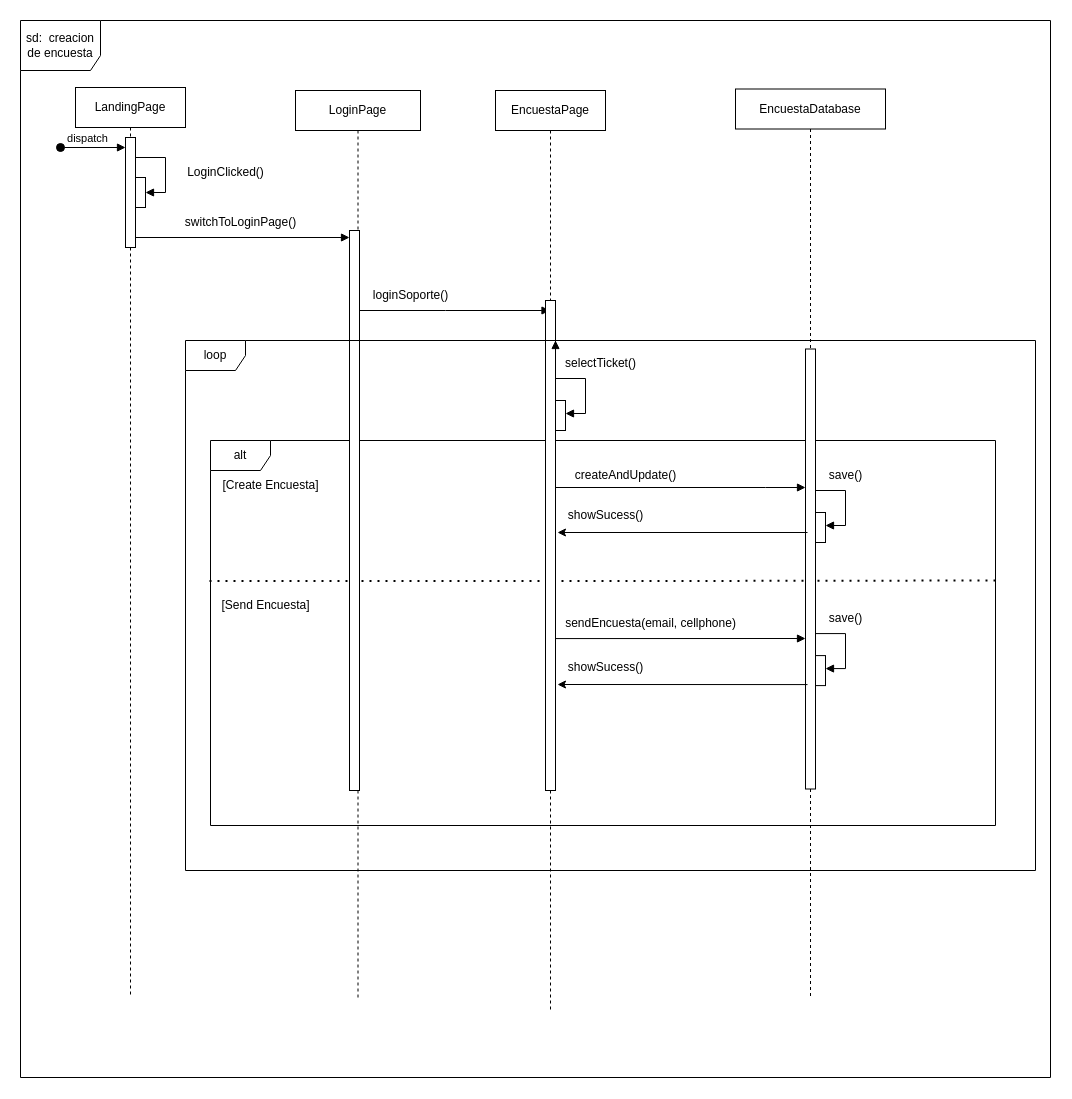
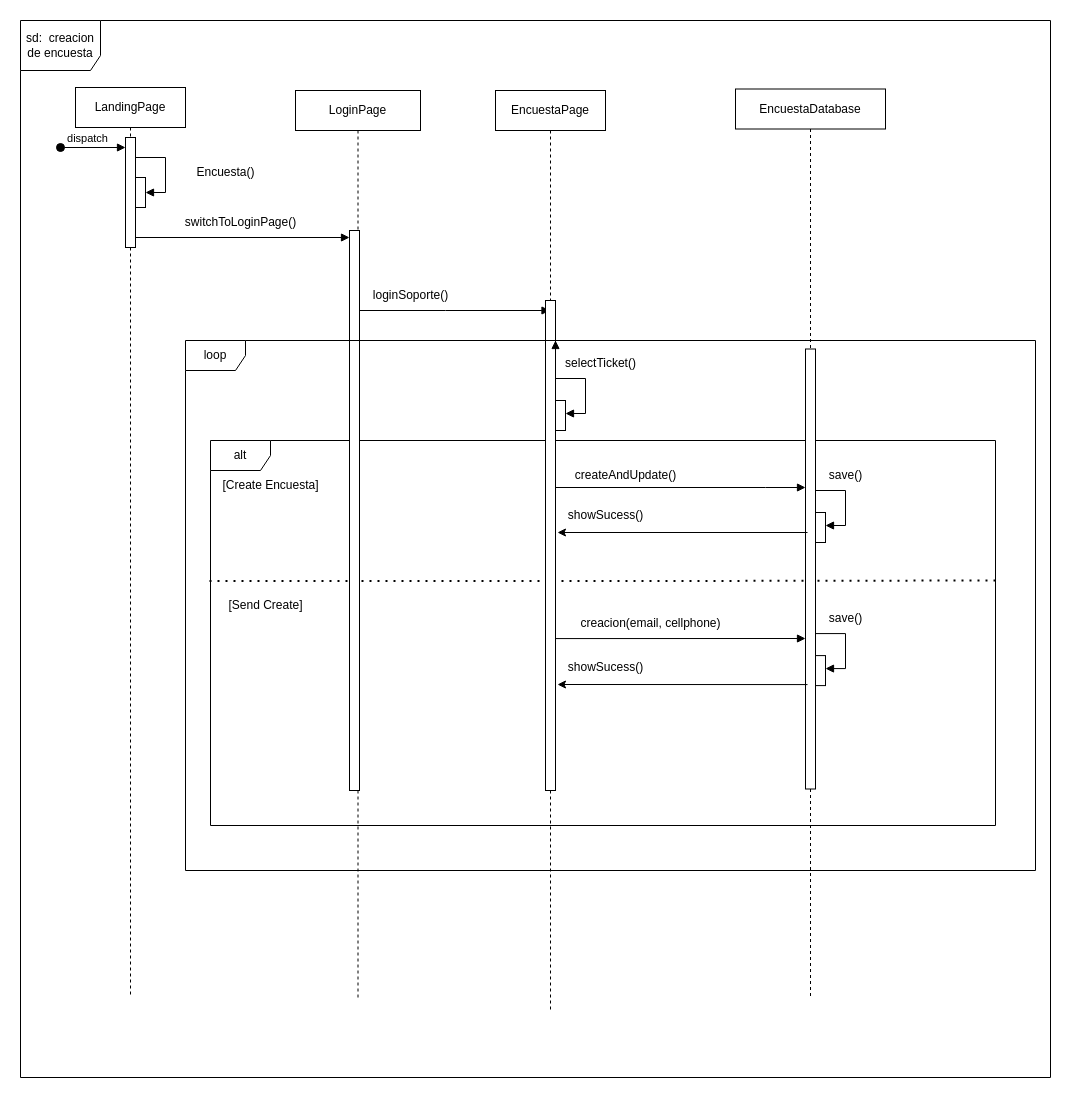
node "LoginClicked()": label "LoginClicked()" -> "Encuesta()"
node "[Send Encuesta]": label "[Send Encuesta]" -> "[Send Create]"
node "sendEncuesta(email, cellphone)": label "sendEncuesta(email, cellphone)" -> "creacion(email, cellphone)"
